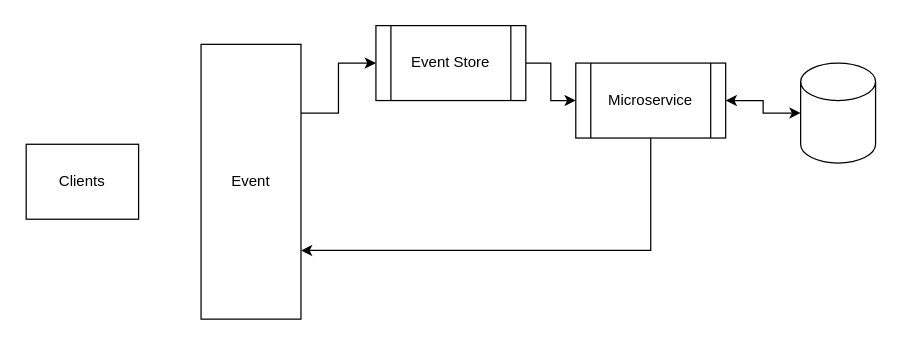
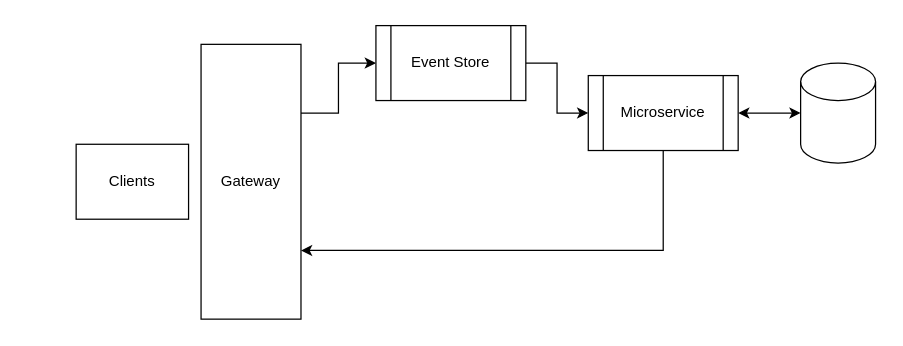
node "Microservice": moved (651, 101) -> (663, 113)
node "Clients": moved (82, 182) -> (132, 182)
node "Event": label "Event" -> "Gateway"
